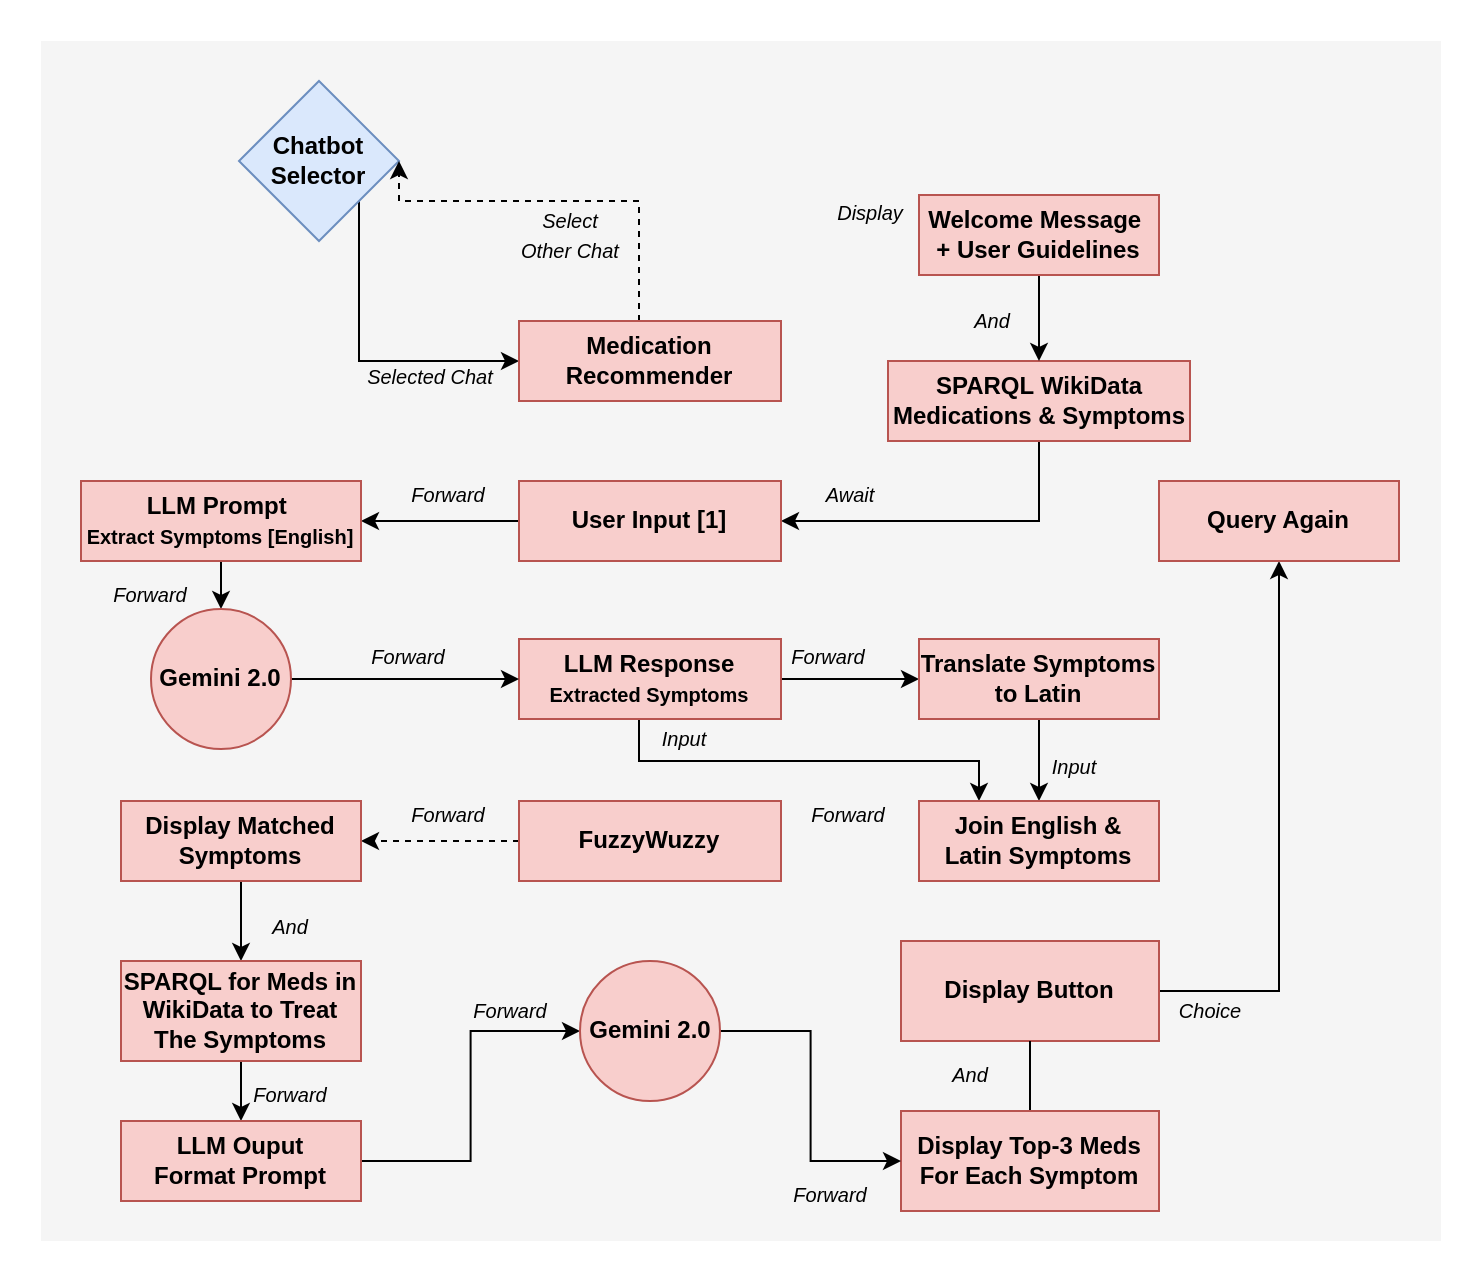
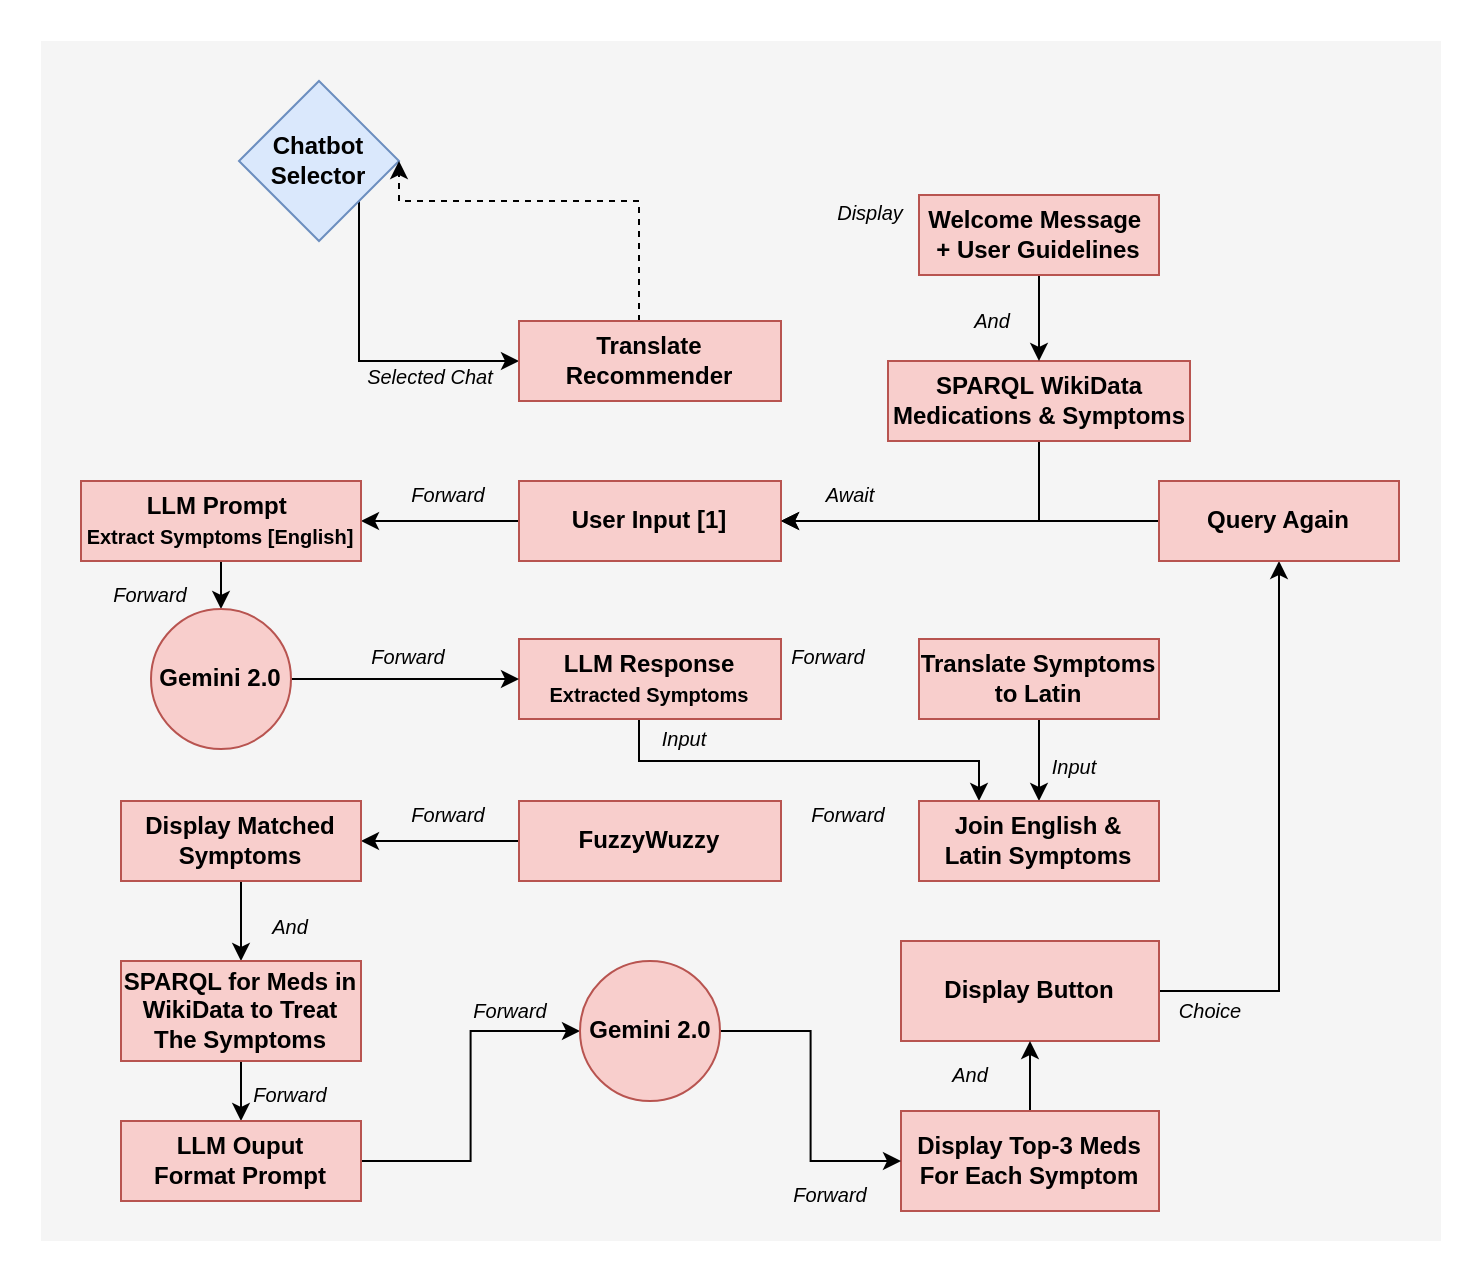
node "Select Other Chat": removed
node "Medication Recommender": label "Medication Recommender" -> "Translate Recommender"
edge "Query Again" -> "User Input [1]": added
edge "LLM Response Extracted Symptoms" -> "Translate Symptoms to Latin": removed
edge "FuzzyWuzzy" -> "Display Matched Symptoms": style dashed -> solid
edge "Display Button" -- "Display Top-3 Meds For Each Symptom": arrowhead none -> classic
